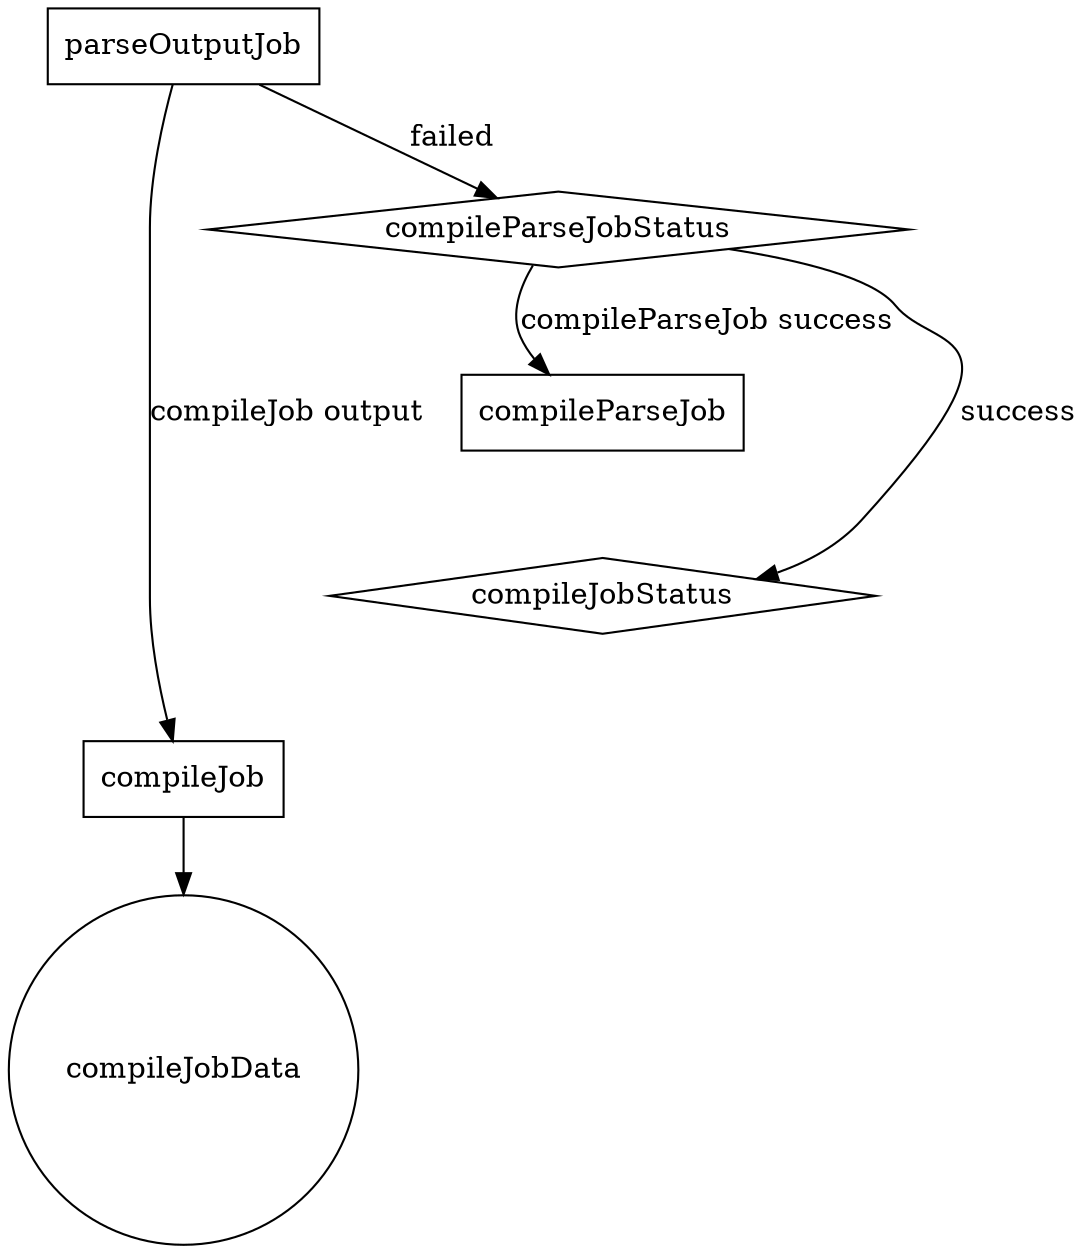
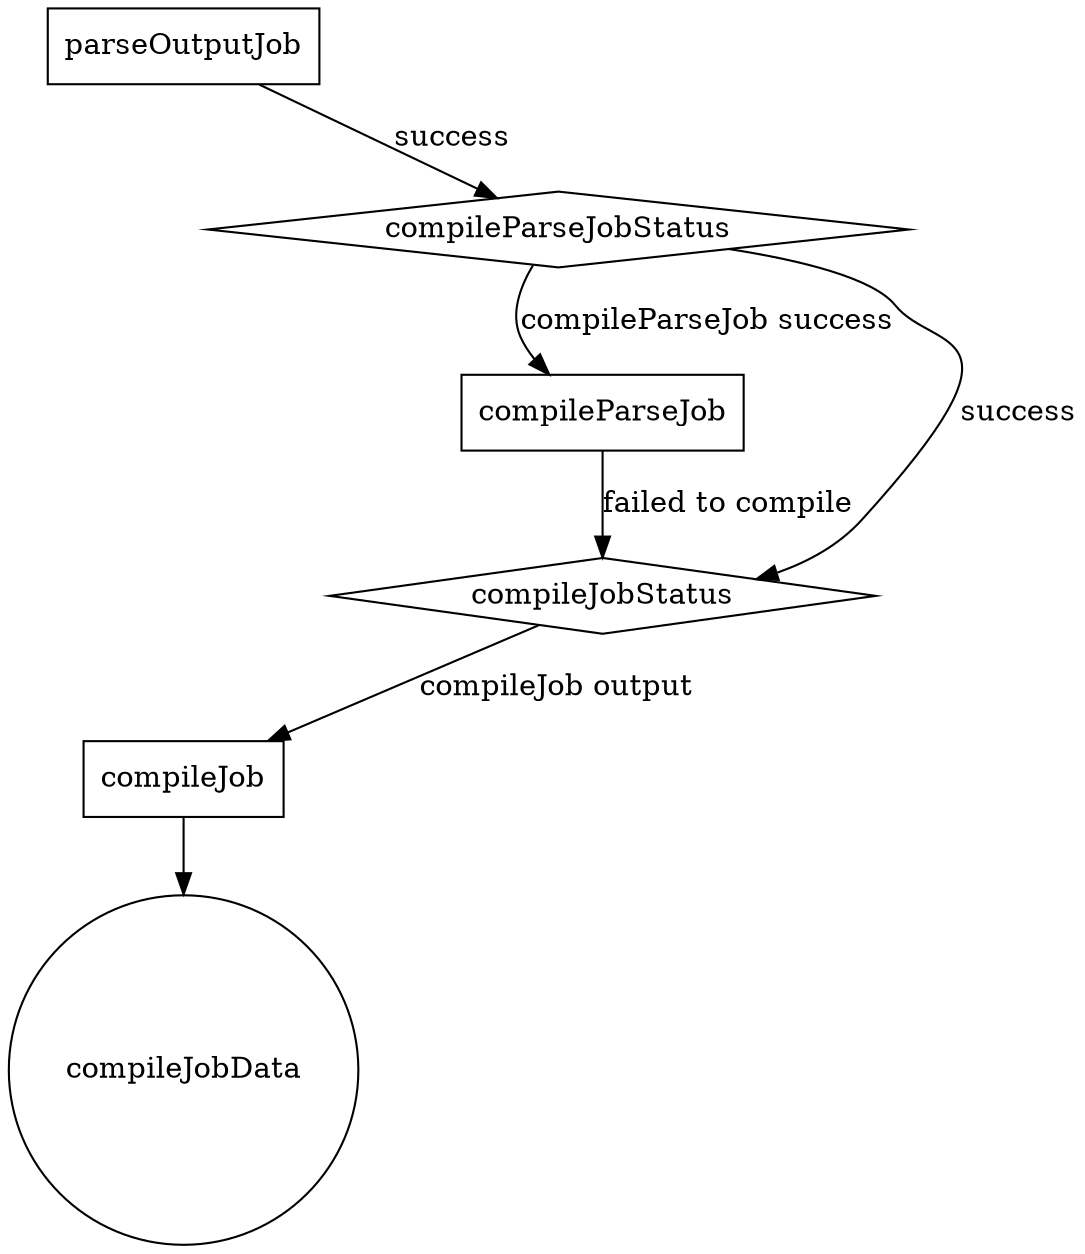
edge "parseOutputJob" -> "compileParseJobStatus": label "failed" -> "success"
edge "parseOutputJob" -> "compileJob": now "compileJobStatus" -> "compileJob"
edge "compileParseJob" -> "compileJobStatus": added, label "failed to compile"
